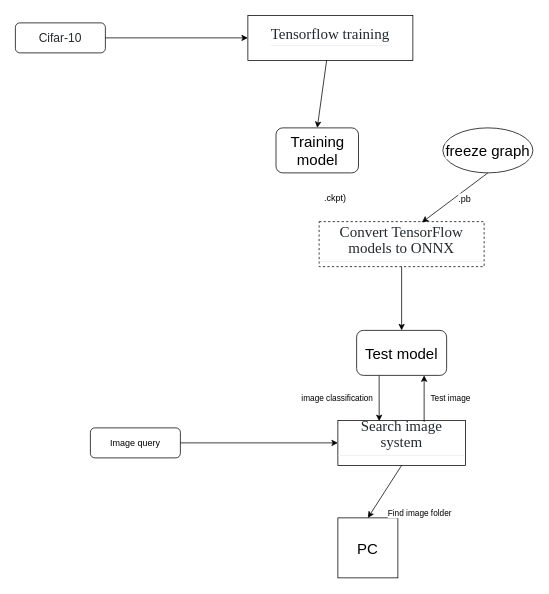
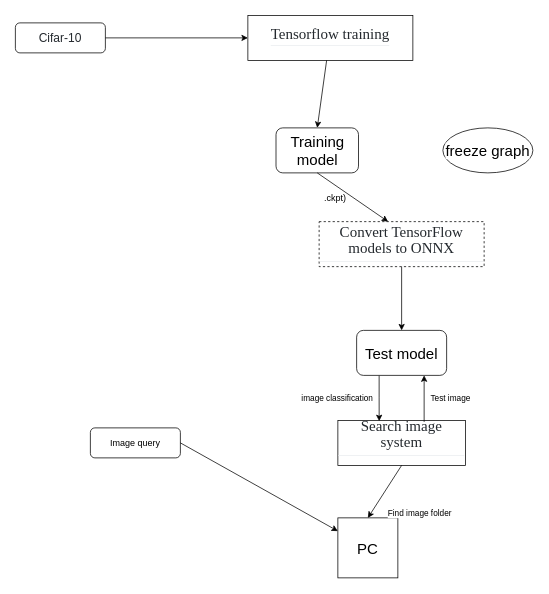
edge "Training model" -> "Convert TensorFlow models to ONNX": added
edge "freeze graph" -> "Convert TensorFlow models to ONNX": removed, label ".pb"
edge "Image query" -> "Search image system": now "Image query" -> "PC"
